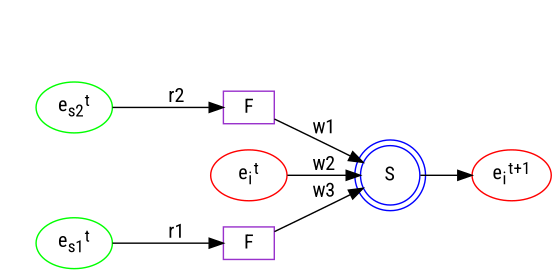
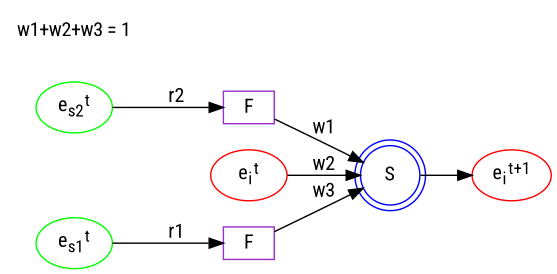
node "w1+w2+w3 = 1": added
